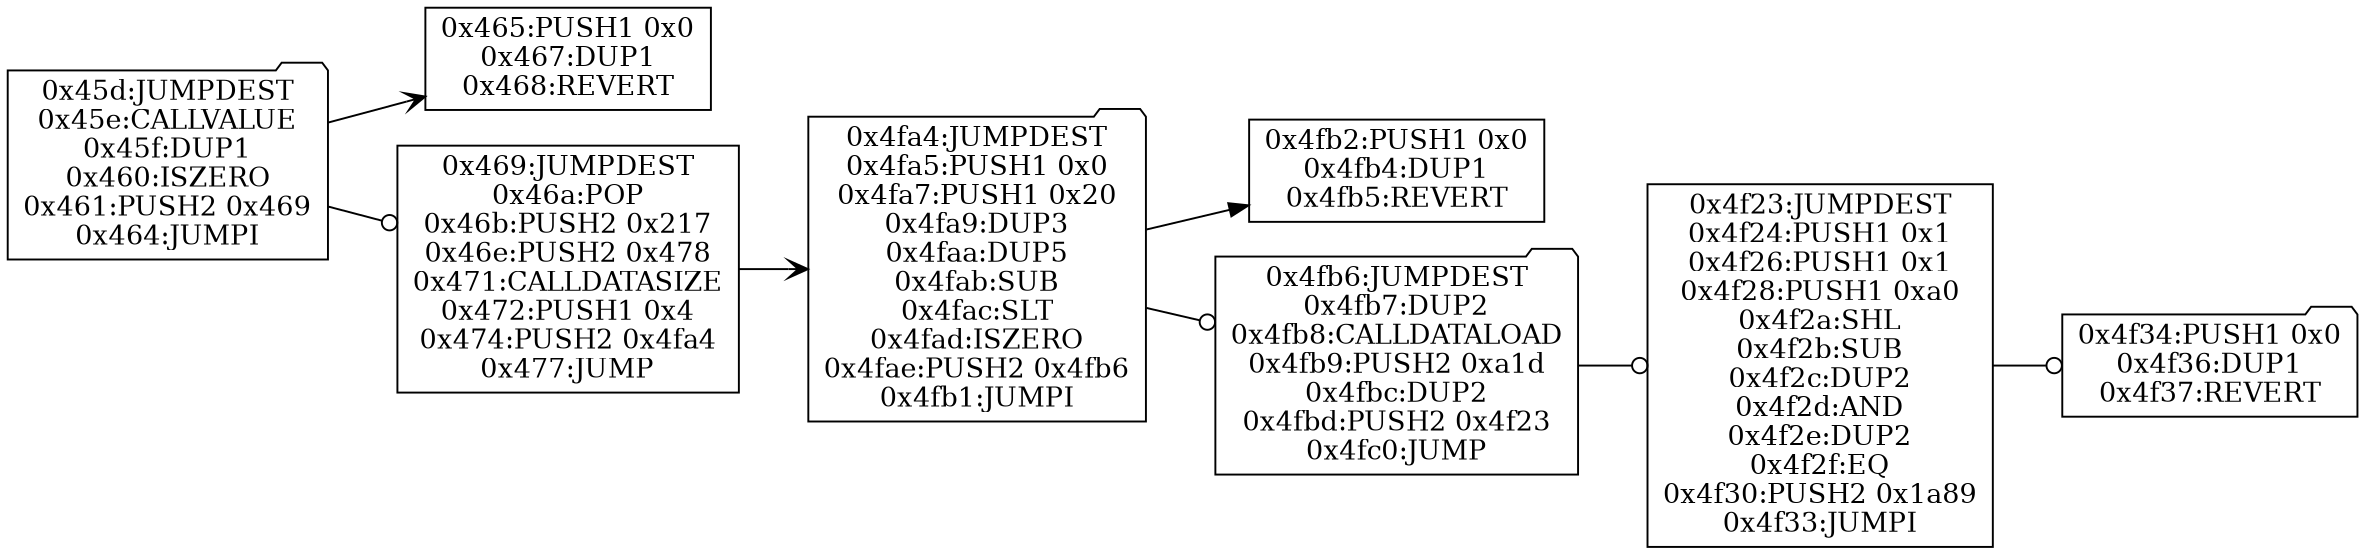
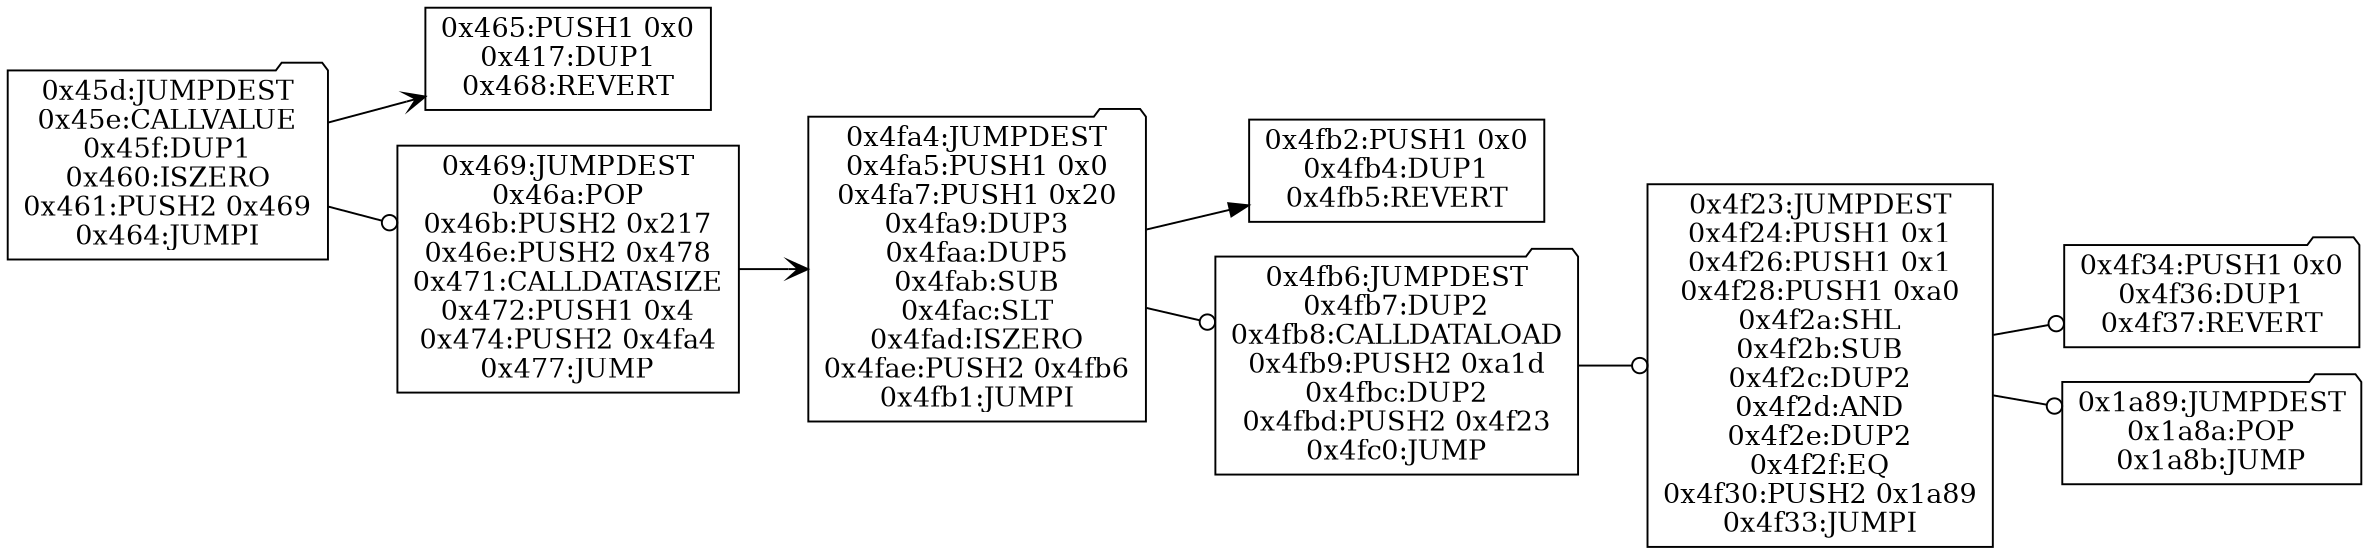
node "0x465:PUSH1 0x0 0x467:DUP1 0x468:REVERT": label "0x465:PUSH1 0x0 0x467:DUP1 0x468:REVERT" -> "0x465:PUSH1 0x0 0x417:DUP1 0x468:REVERT"
node "0x1a89:JUMPDEST 0x1a8a:POP 0x1a8b:JUMP": added
